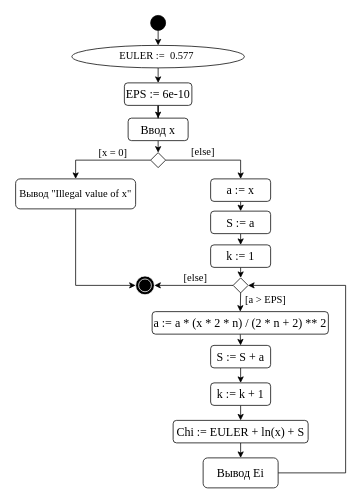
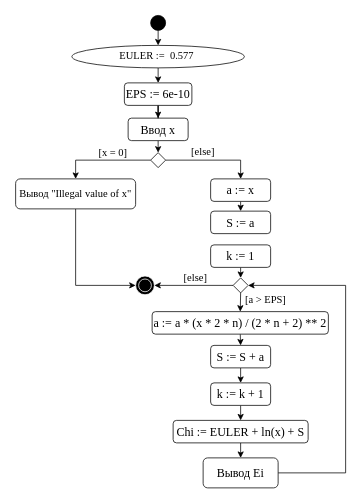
edge "S := a" -> "k := 1": removed
